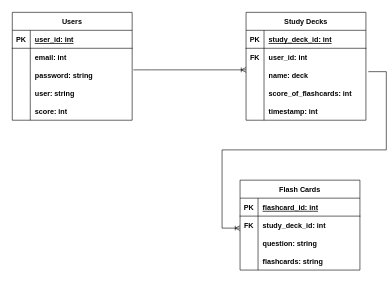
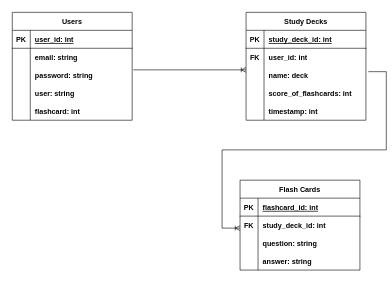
node "email: int": label "email: int" -> "email: string"
node "score: int": label "score: int" -> "flashcard: int"
node "flashcards: string": label "flashcards: string" -> "answer: string"
